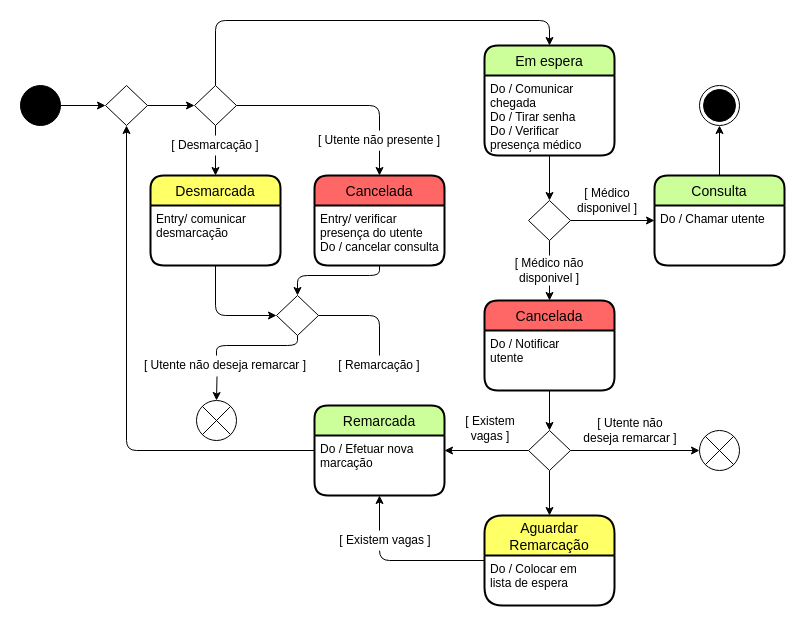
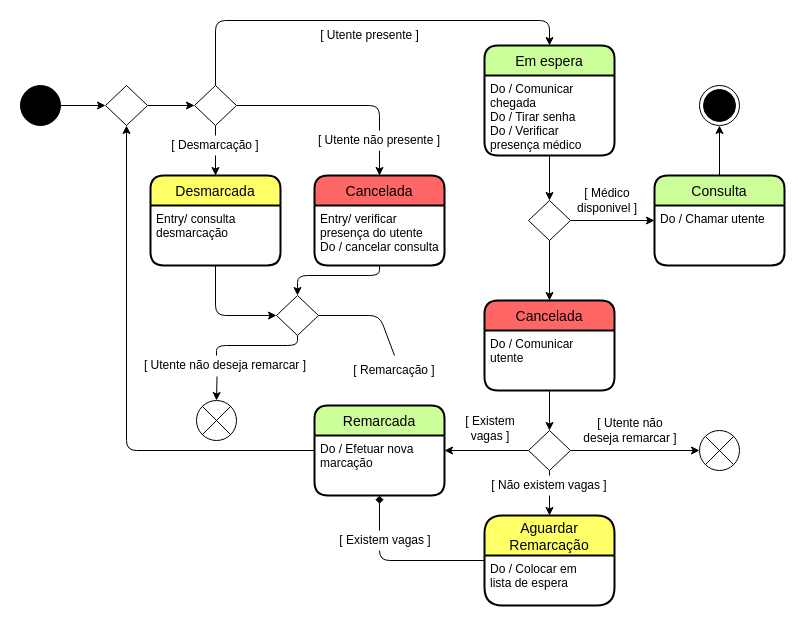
node "[ Utente presente ]": added
node "Entry/ comunicar desmarcação": label "Entry/ comunicar desmarcação" -> "Entry/ consulta desmarcação"
node "[ Médico não disponivel ]": removed
node "Do / Notificar utente": label "Do / Notificar utente" -> "Do / Comunicar utente"
node "[ Remarcação ]": size 100x20 -> 130x30
node "[ Não existem vagas ]": added
edge "Aguardar Remarcação" -> "Do / Efetuar nova marcação": arrowhead classic -> diamond
